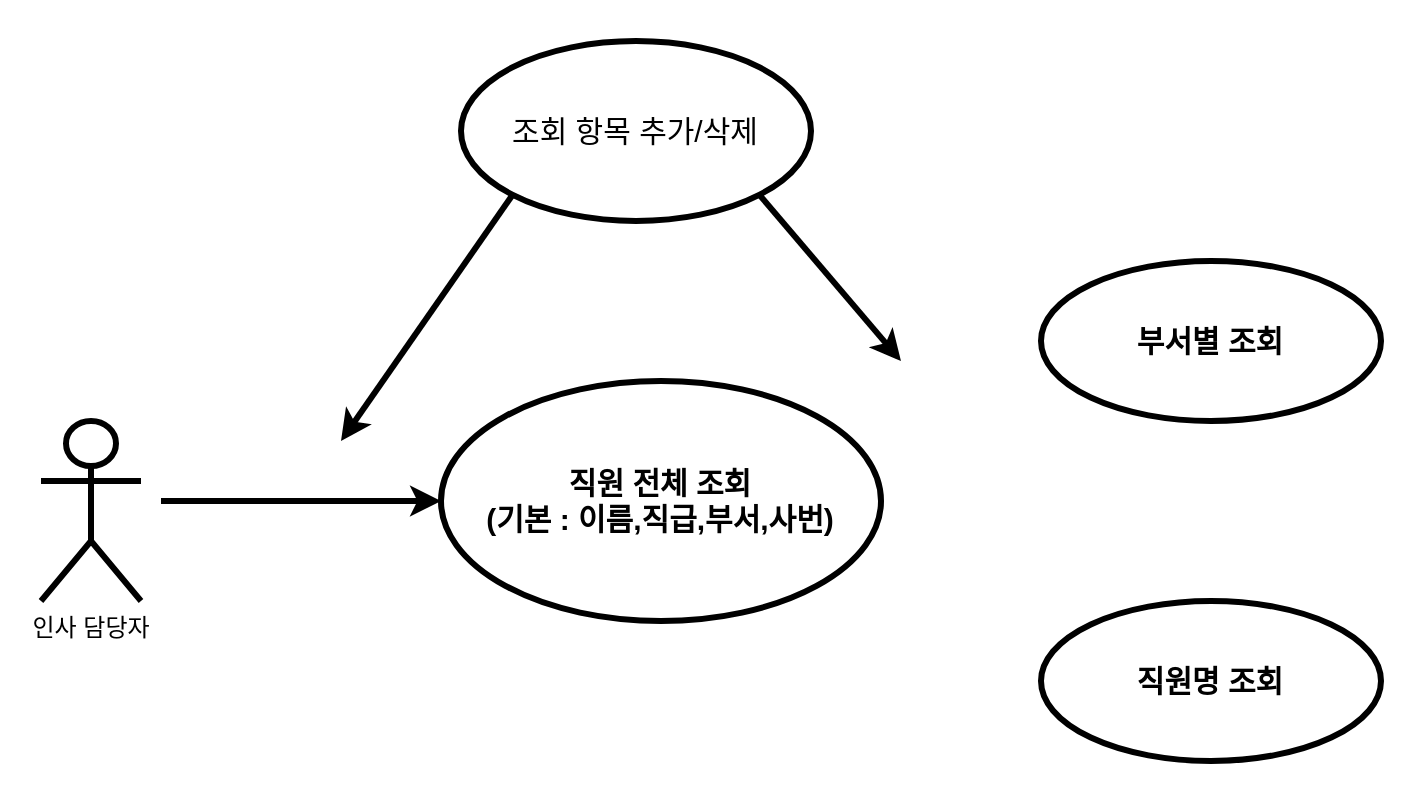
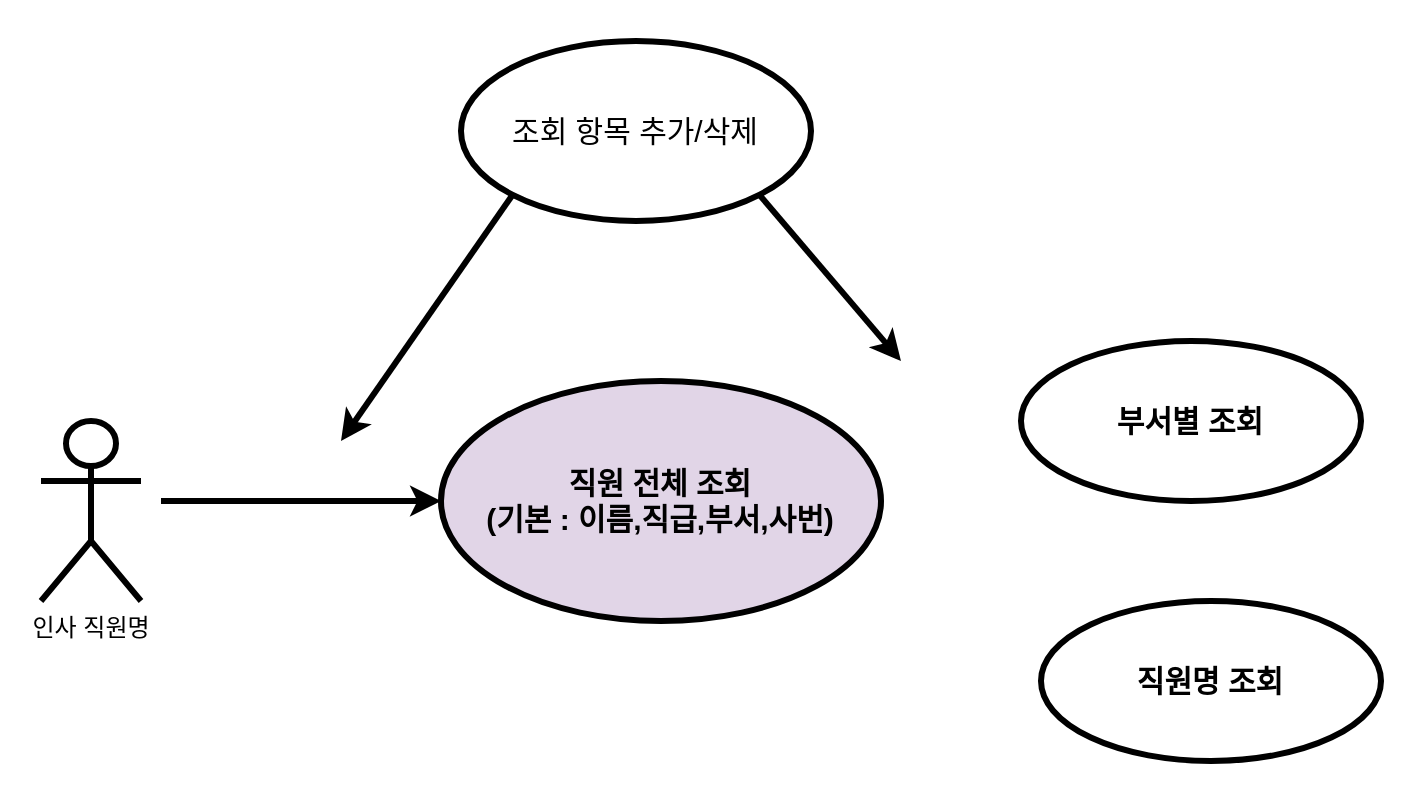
node "부서별 조회": moved (1211, 341) -> (1191, 421)
node "직원 전체 조회 (기본 : 이름,직급,부서,사번)": fillcolor #ffffff -> #e1d5e7
node "인사 담당자": label "인사 담당자" -> "인사 직원명"
